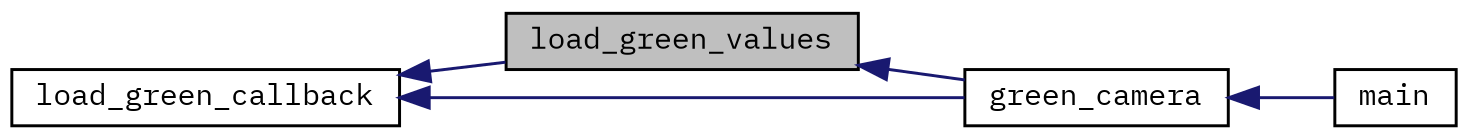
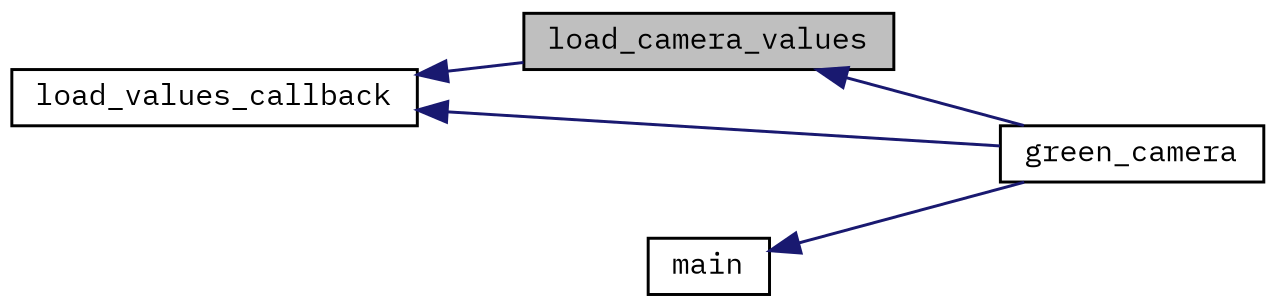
node "load_green_values": label "load_green_values" -> "load_camera_values"
node "load_green_callback": label "load_green_callback" -> "load_values_callback"
edge "main" -> "green_camera": reversed
